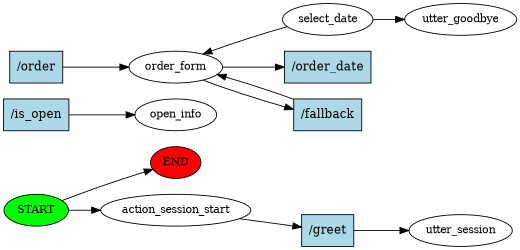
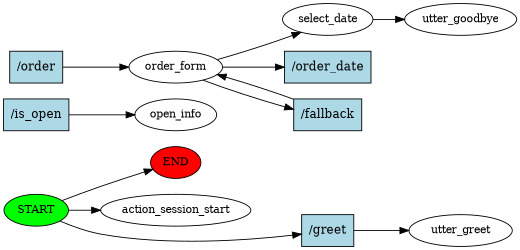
edge "select_date" -> "order_form": reversed
edge "action_session_start" -> "/greet": now "START" -> "/greet"
node "utter_session": label "utter_session" -> "utter_greet"
